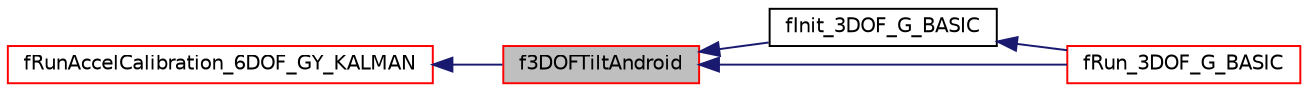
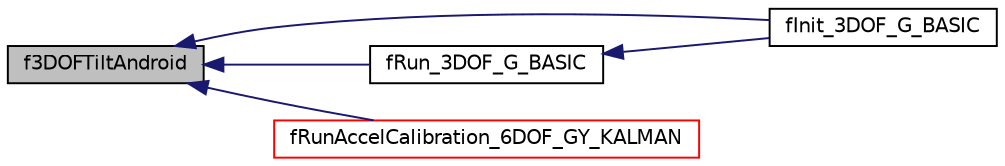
edge "fRun_3DOF_G_BASIC" -> "fInit_3DOF_G_BASIC": reversed
edge "f3DOFTiltAndroid" -> "fRunAccelCalibration_6DOF_GY_KALMAN": reversed
node "f3DOFTiltAndroid": color red -> black
node "fRun_3DOF_G_BASIC": color red -> black
